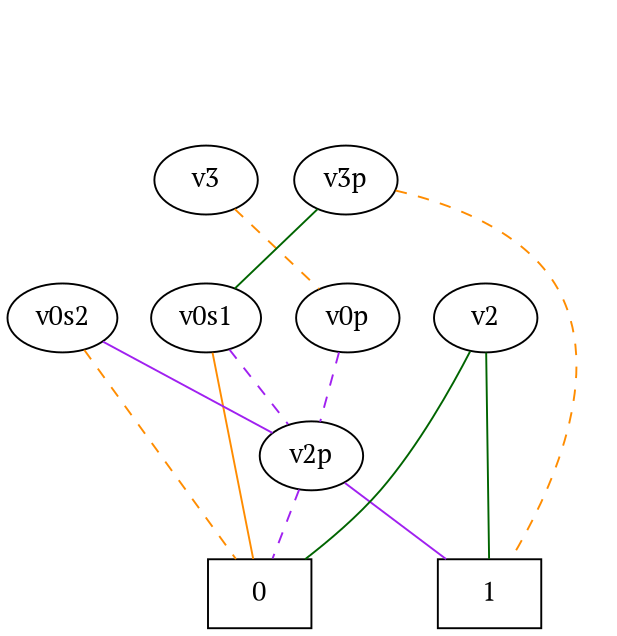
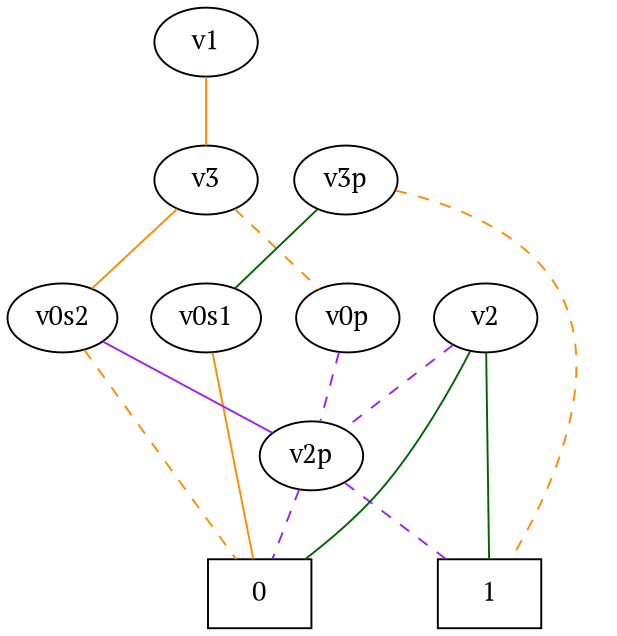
node "v1": added
edge "v3" -- "v0s2": added
edge "v0s1" -- "v2p": now "v2" -- "v2p"
edge "v2p" -- "1": style solid -> dashed
